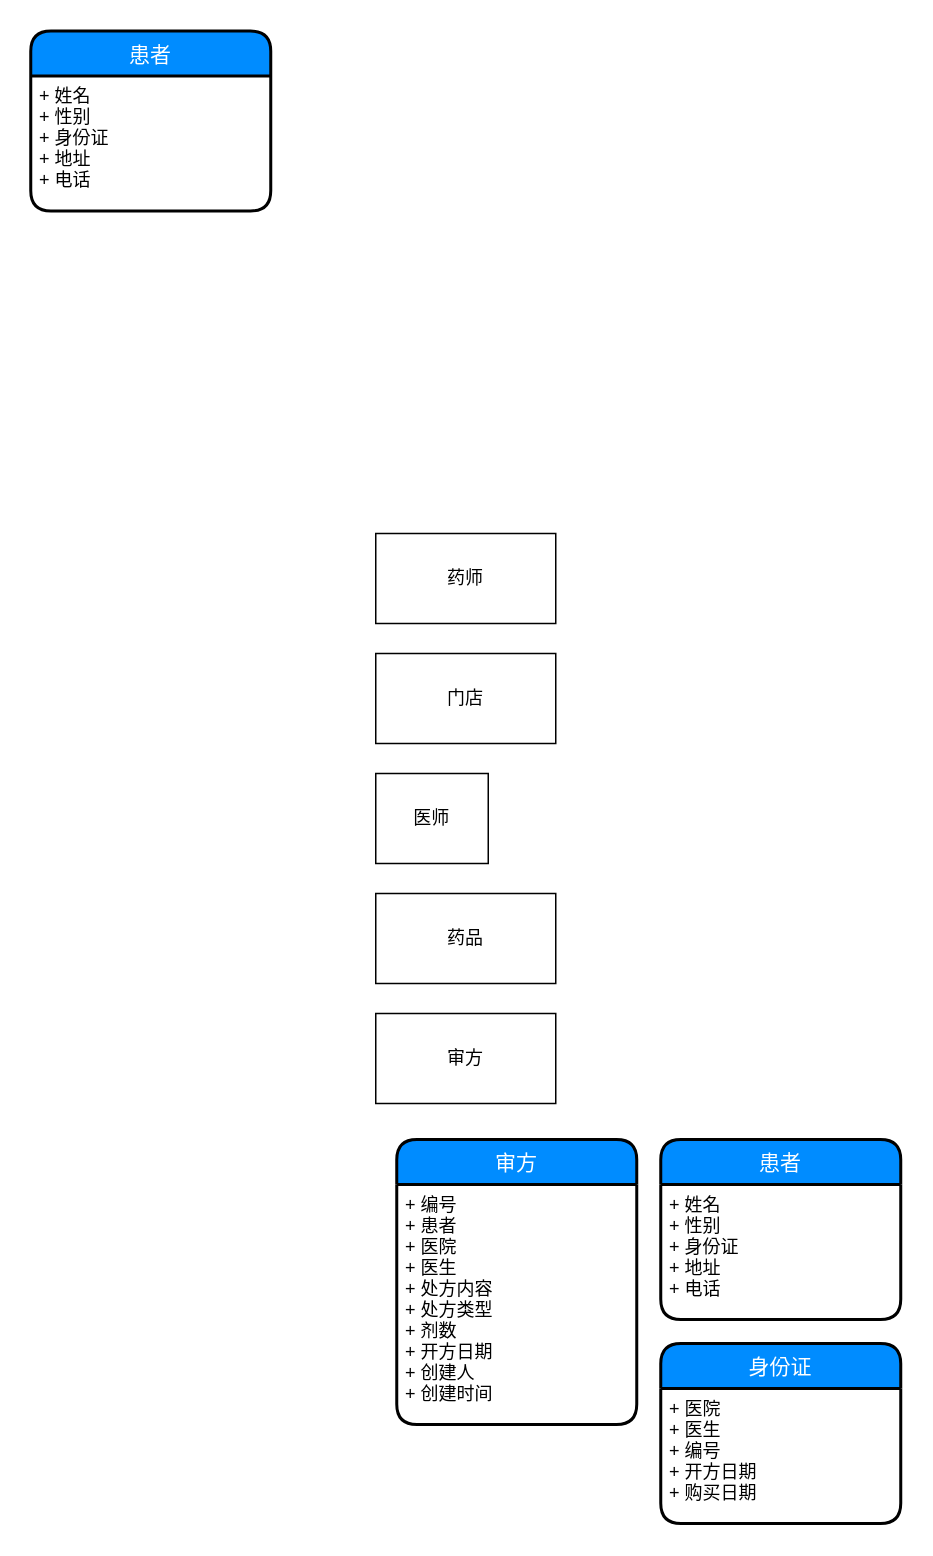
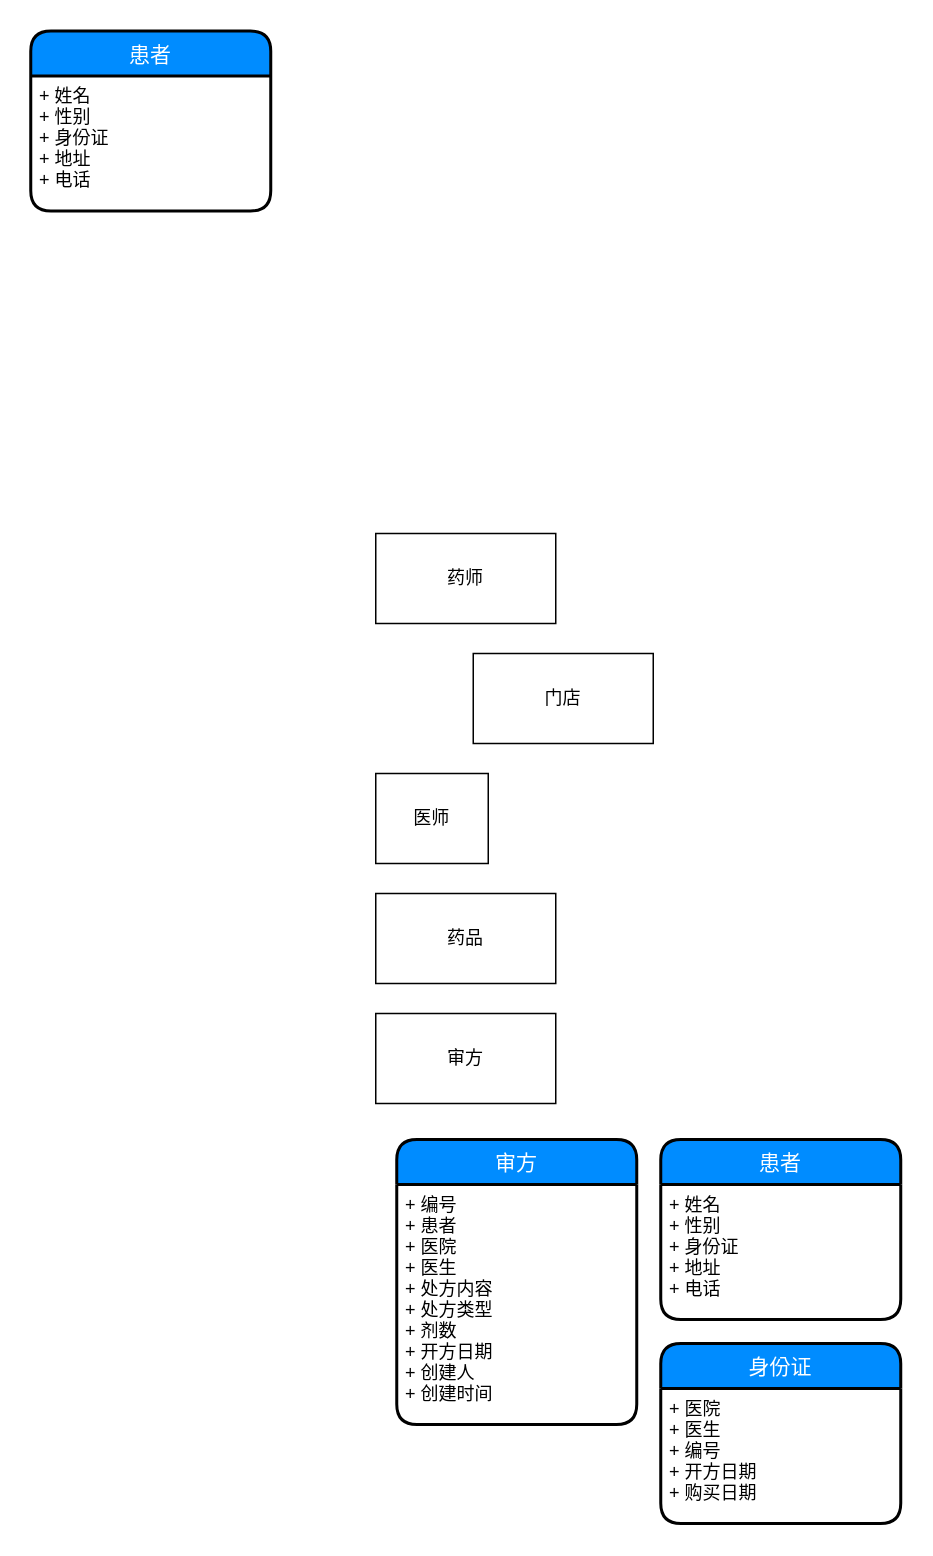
node "门店": moved (466, 698) -> (563, 698)
